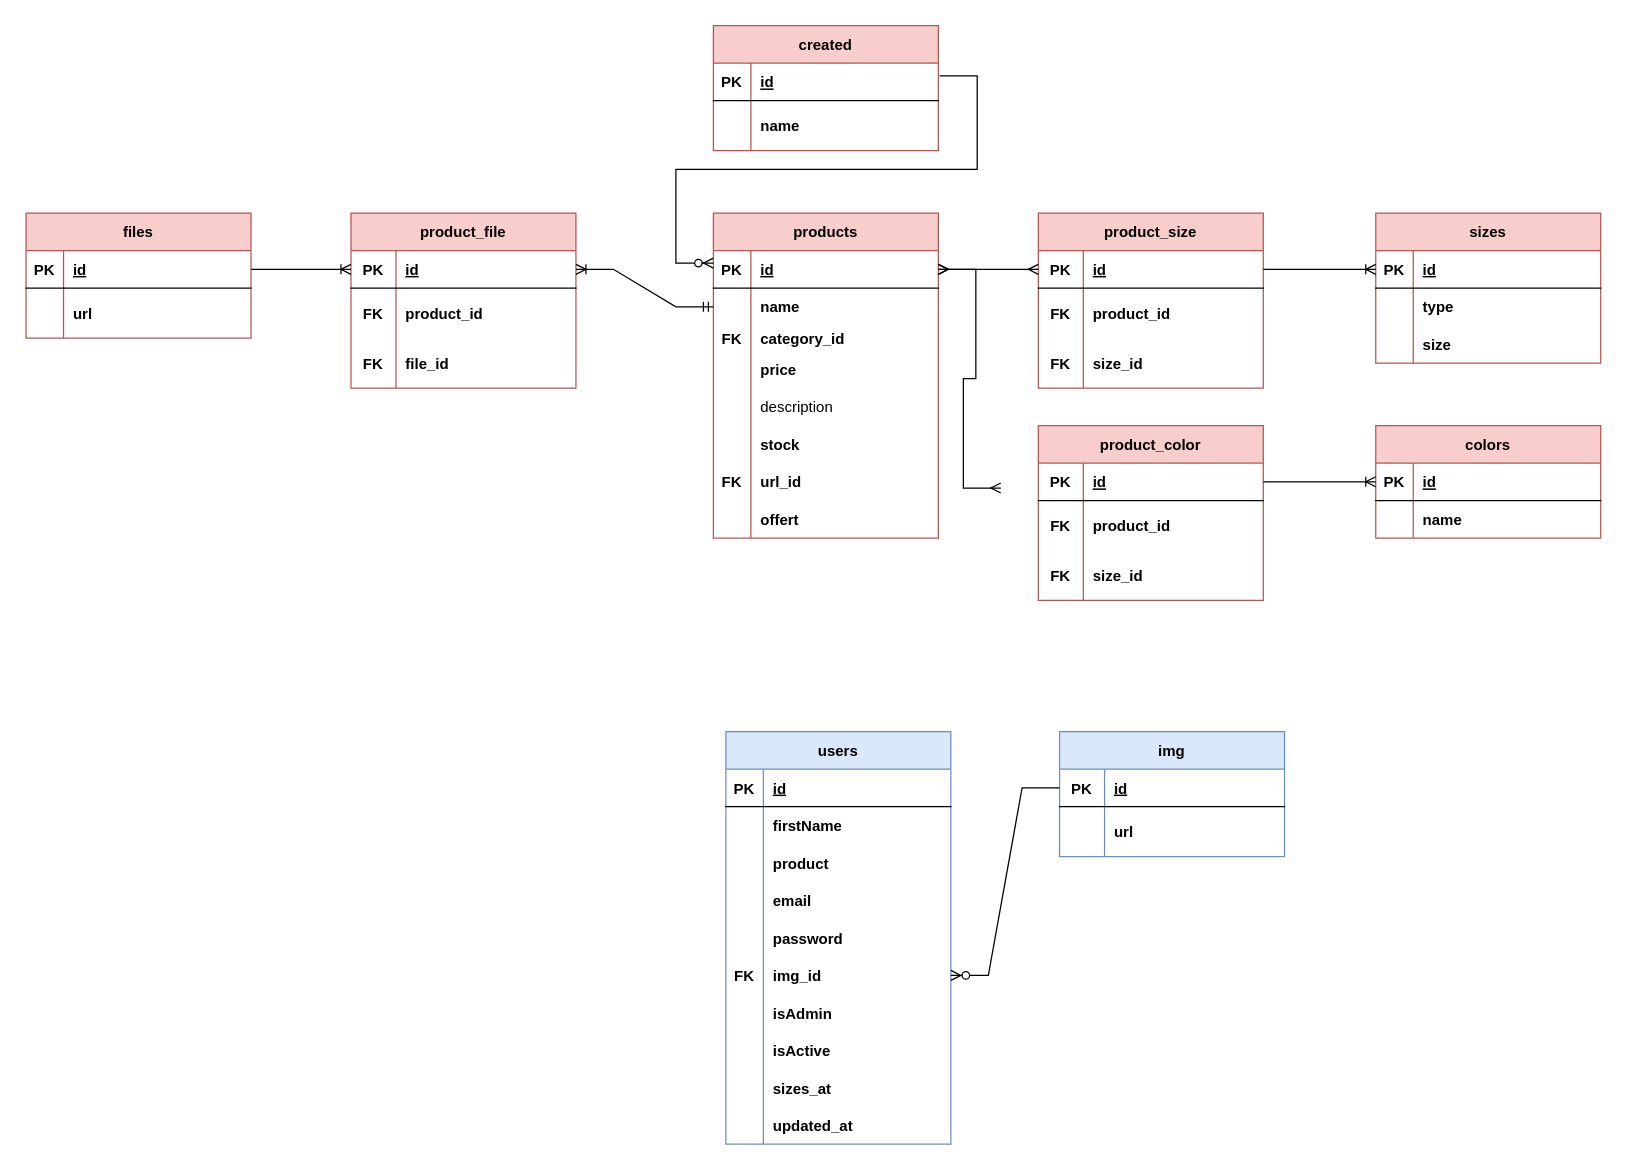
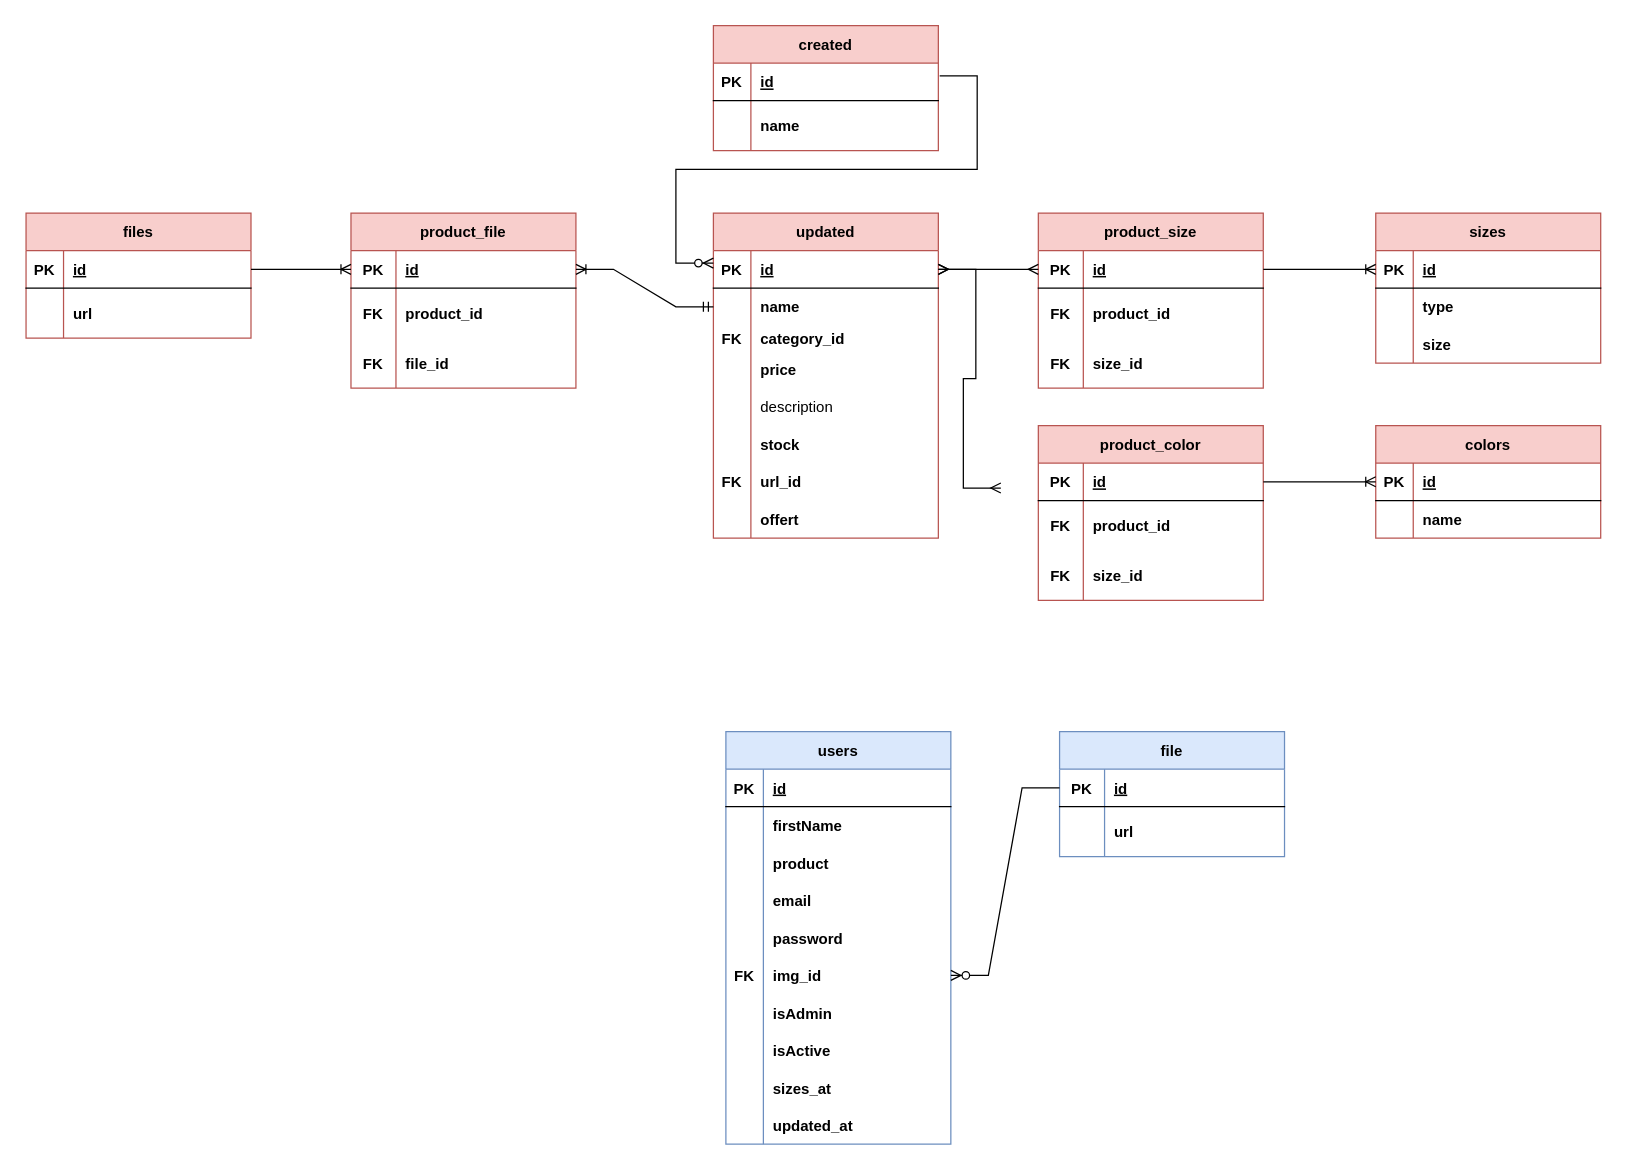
node "products": label "products" -> "updated"
node "img": label "img" -> "file"
